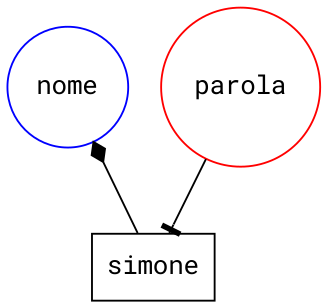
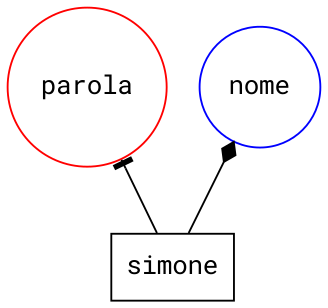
edge "parola" -> "simone": reversed
